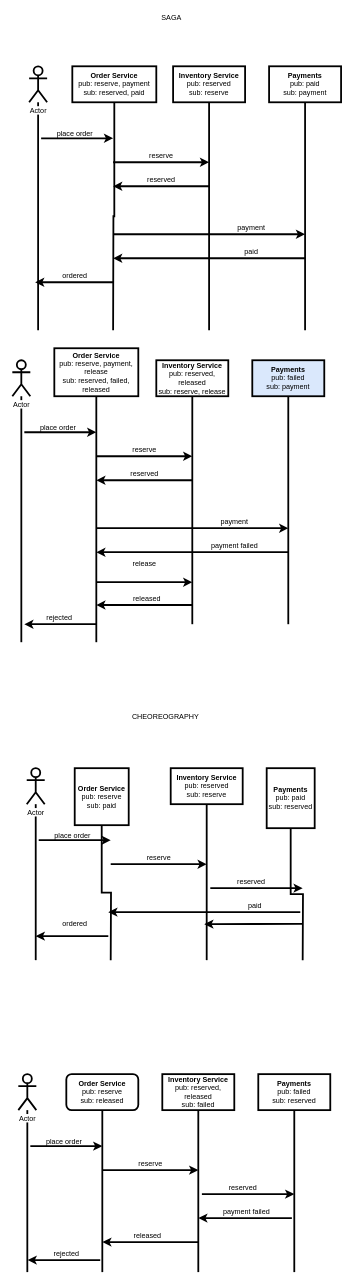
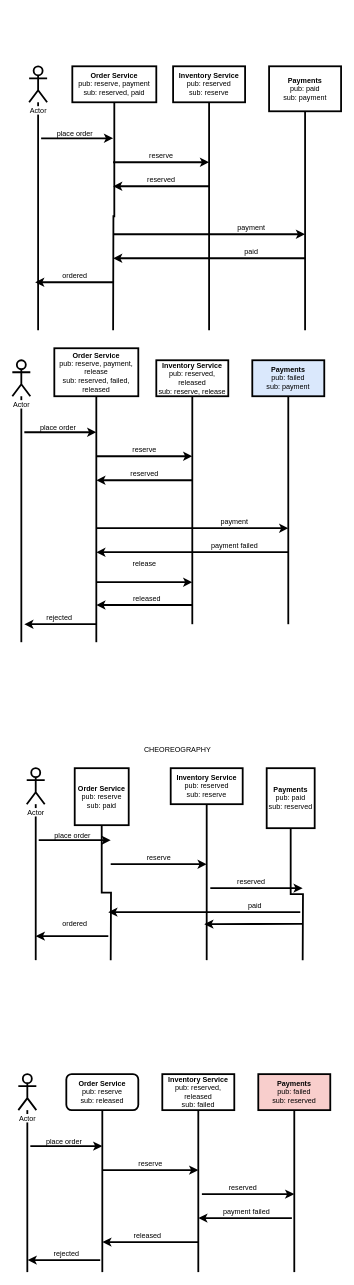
node "SAGA": removed
node "Payments pub: paid sub: payment": size 72x36 -> 72x45
node "CHEOREOGRAPHY": moved (165, 717) -> (177, 750)
node "Payments pub: failed sub: reserved": fillcolor #ffffff -> #f8cecc
